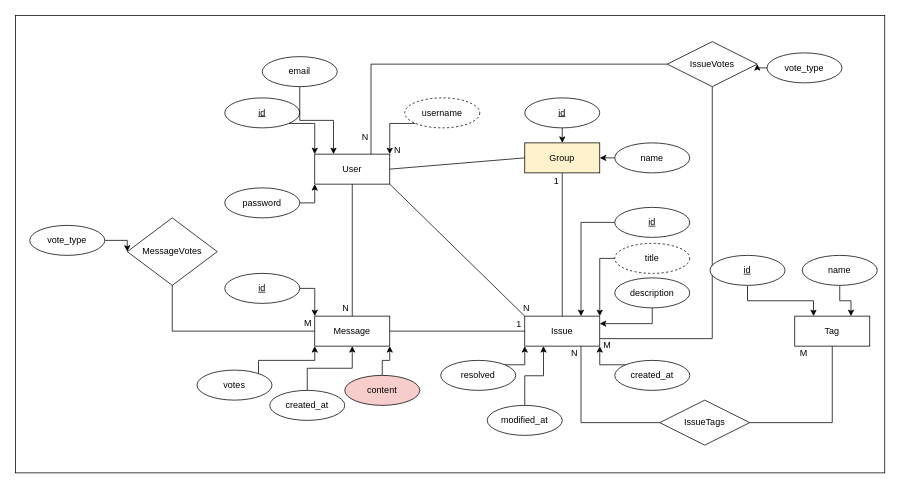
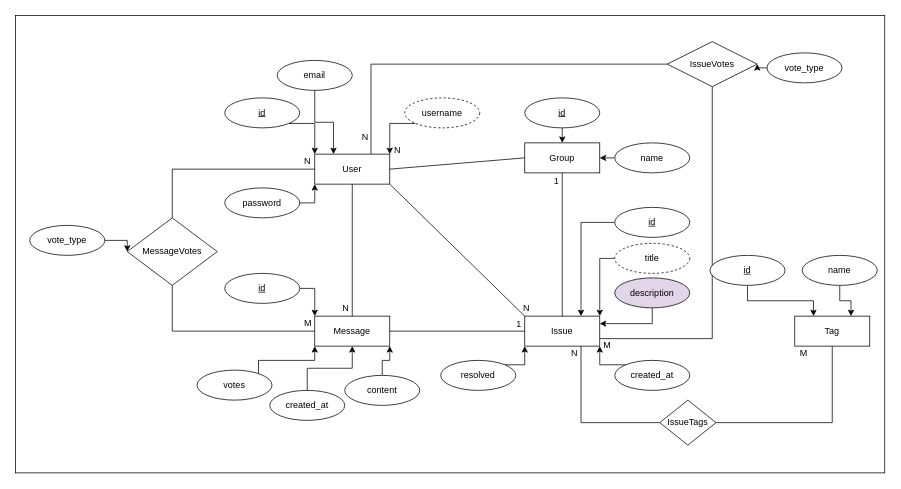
node "email": moved (300, 72) -> (315, 75)
node "Group": fillcolor #fff2cc -> #ffffff
edge "User" -- "MessageVotes": added, label "N"
node "description": fillcolor #ffffff -> #e1d5e7
edge "modified_at" -> "Issue": removed
node "content": fillcolor #f8cecc -> #ffffff
node "modified_at": removed
node "IssueTags": size 90x45 -> 56x45
